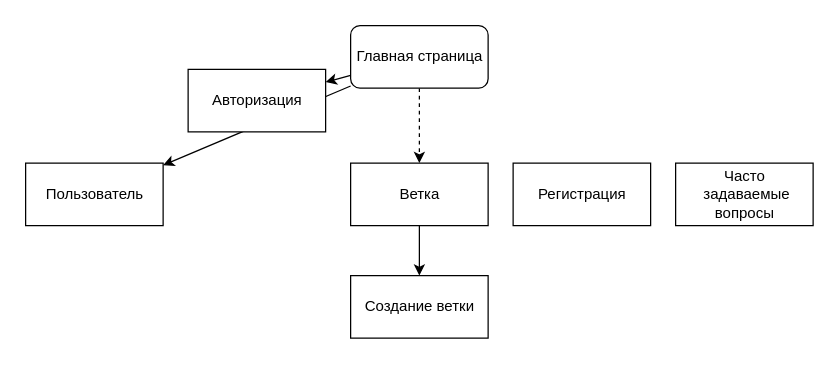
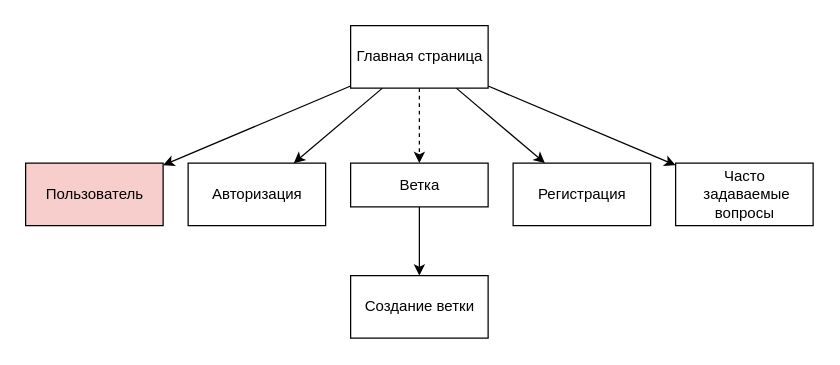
node "Главная страница": shape rounded rectangle -> rectangle
node "Авторизация": moved (257, 101) -> (257, 194)
edge "Главная страница" -> "Регистрация": added
edge "Главная страница" -> "Часто задаваемые вопросы": added
node "Пользователь": fillcolor #ffffff -> #f8cecc
node "Ветка": size 138x63 -> 138x44
